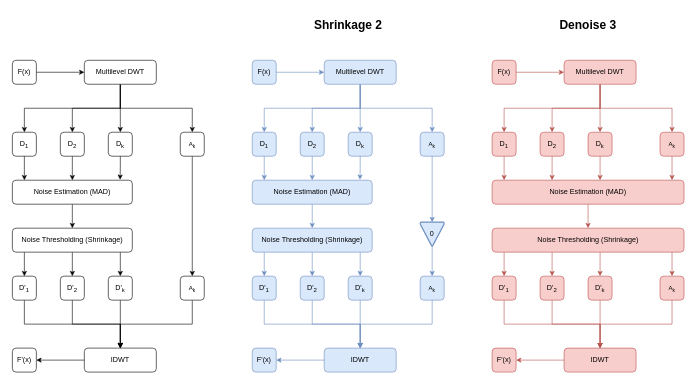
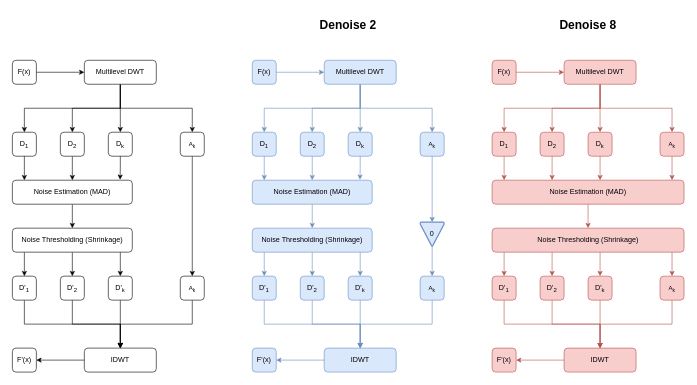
node "Shrinkage 2": label "Shrinkage 2" -> "Denoise 2"
node "Denoise 3": label "Denoise 3" -> "Denoise 8"
